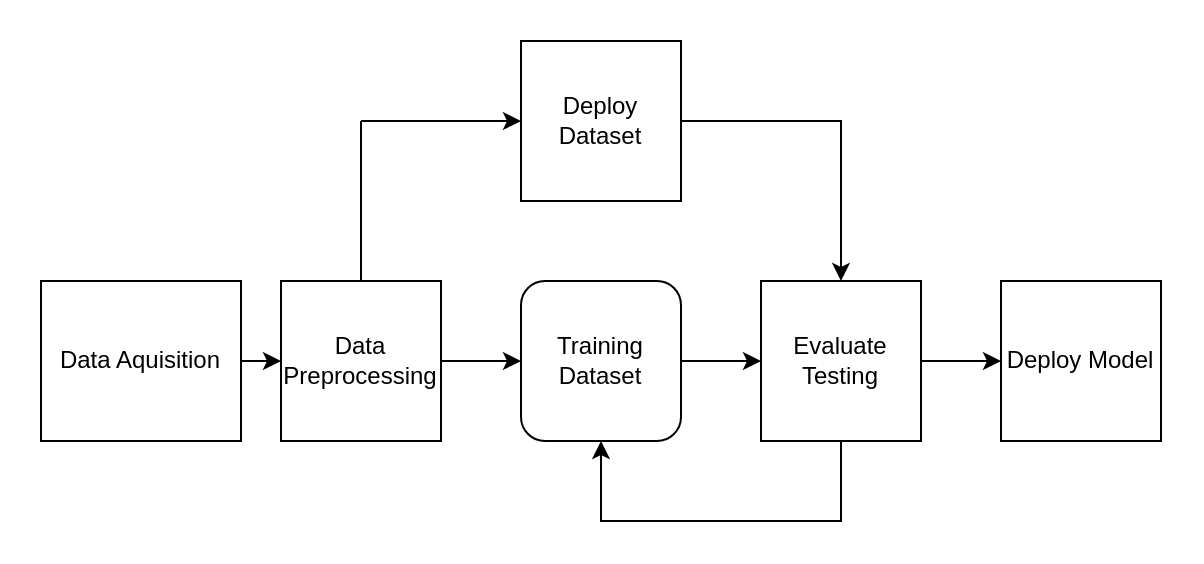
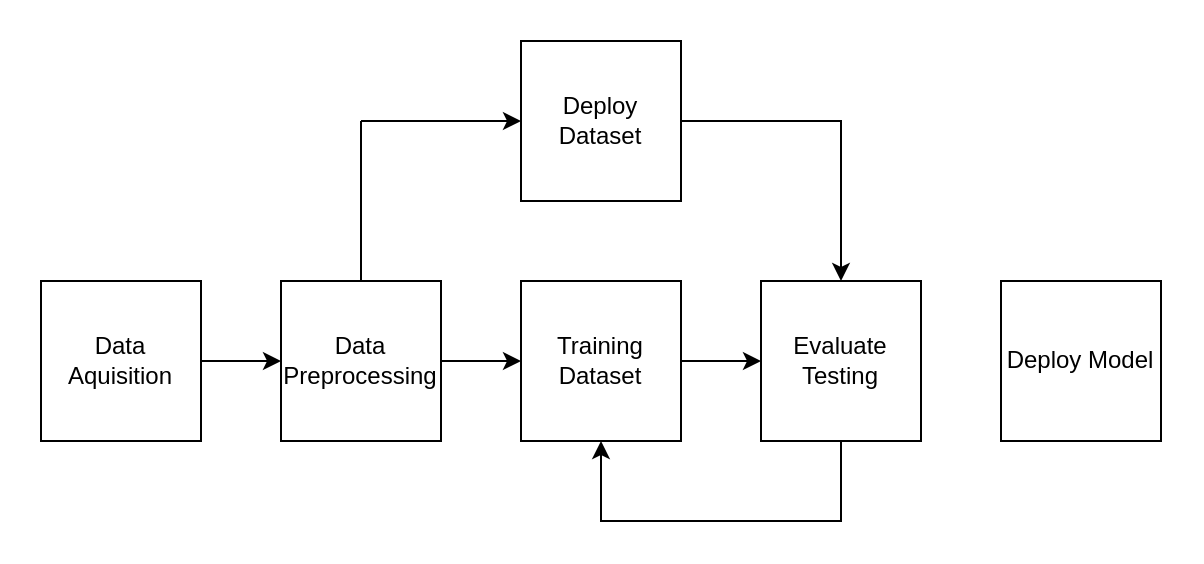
node "Data Aquisition": size 200x160 -> 160x160
node "Training Dataset": shape rounded rectangle -> rectangle
edge "Evaluate Testing" -> "Deploy Model": removed
